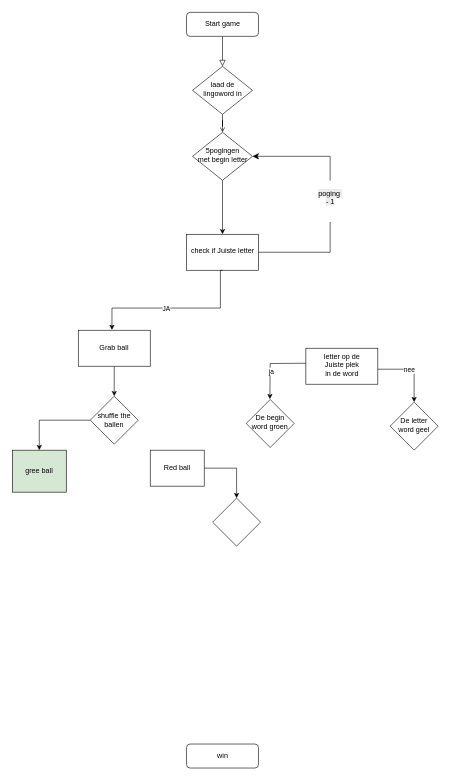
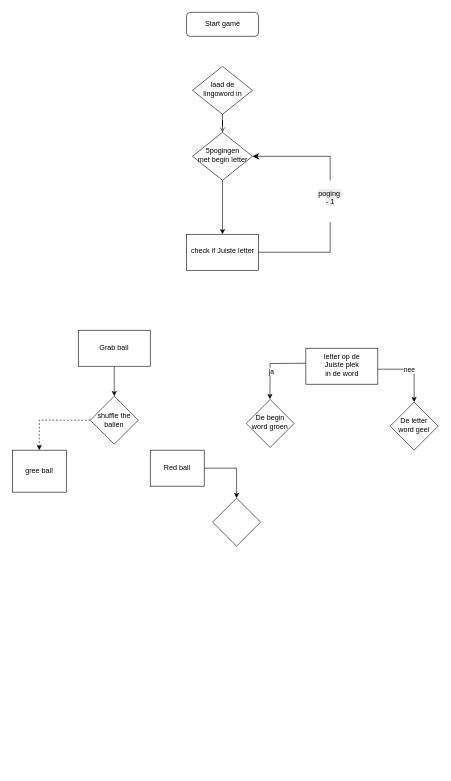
edge "Start game" -> "laad de lingoword in": removed
edge "check if Juiste letter" -> "Grab ball": removed, label "JA"
edge "shuffle the ballen" -> "gree ball": style solid -> dashed
node "gree ball": fillcolor #d5e8d4 -> #ffffff
node "win": removed
